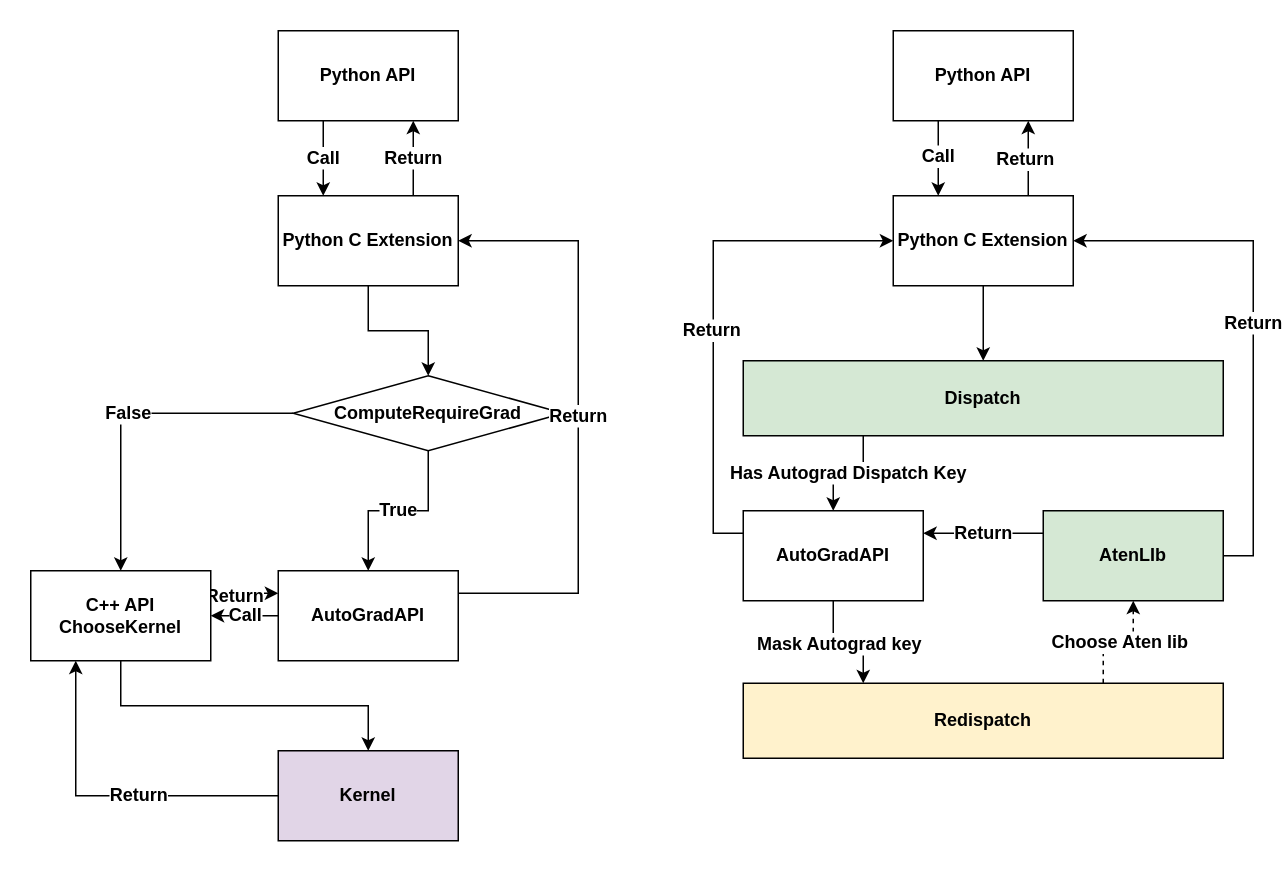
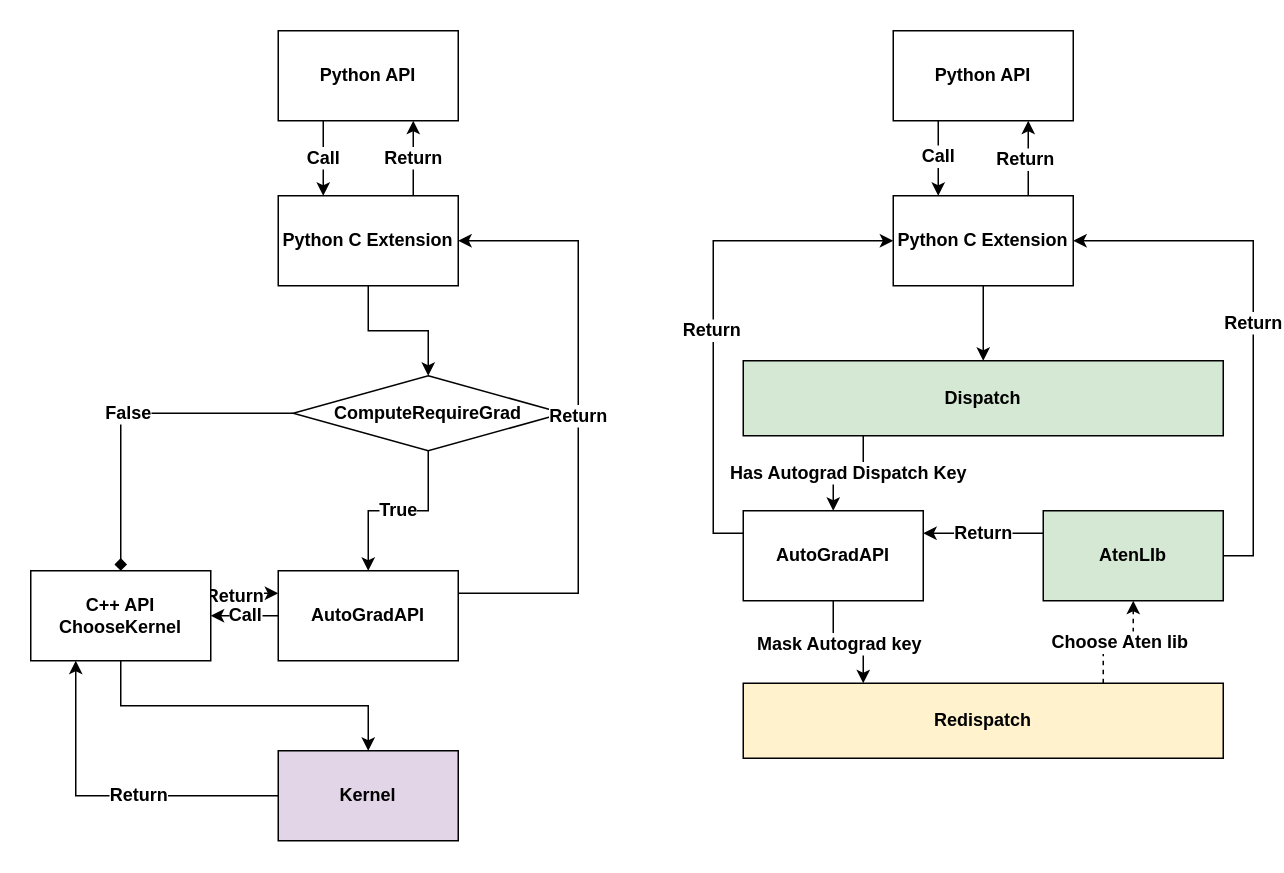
edge "ComputeRequireGrad" -> "C++ API ChooseKernel": arrowhead classic -> diamond
